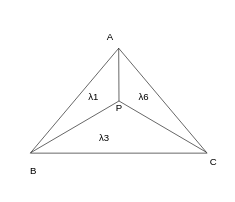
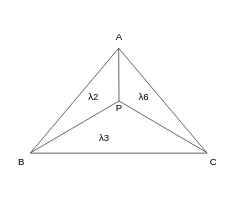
node "A": moved (110, 36) -> (119, 36)
node "λ1": label "λ1" -> "λ2"
node "B": moved (33, 171) -> (21, 162)
